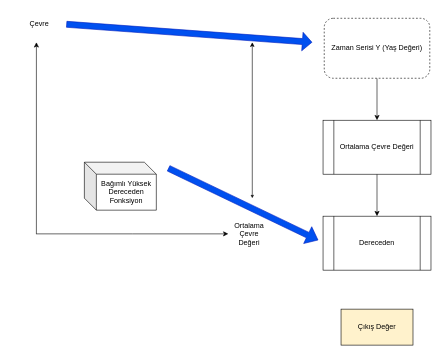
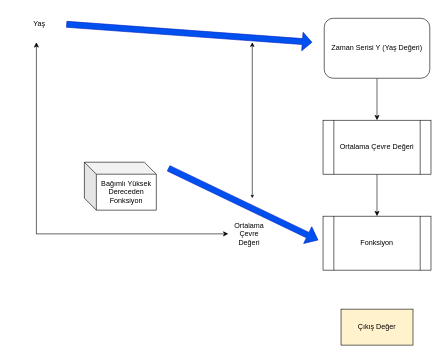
node "Çevre": label "Çevre" -> "Yaş"
node "Zaman Serisi Y (Yaş Değeri)": style dashed -> solid
node "Dereceden": label "Dereceden" -> "Fonksiyon"
